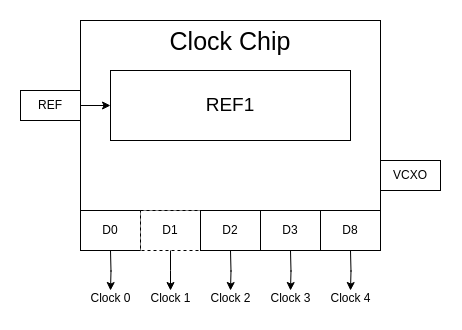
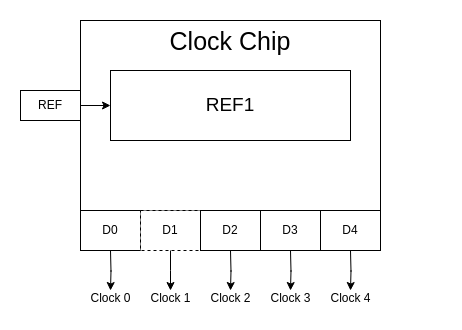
node "VCXO": removed
node "D8": label "D8" -> "D4"
